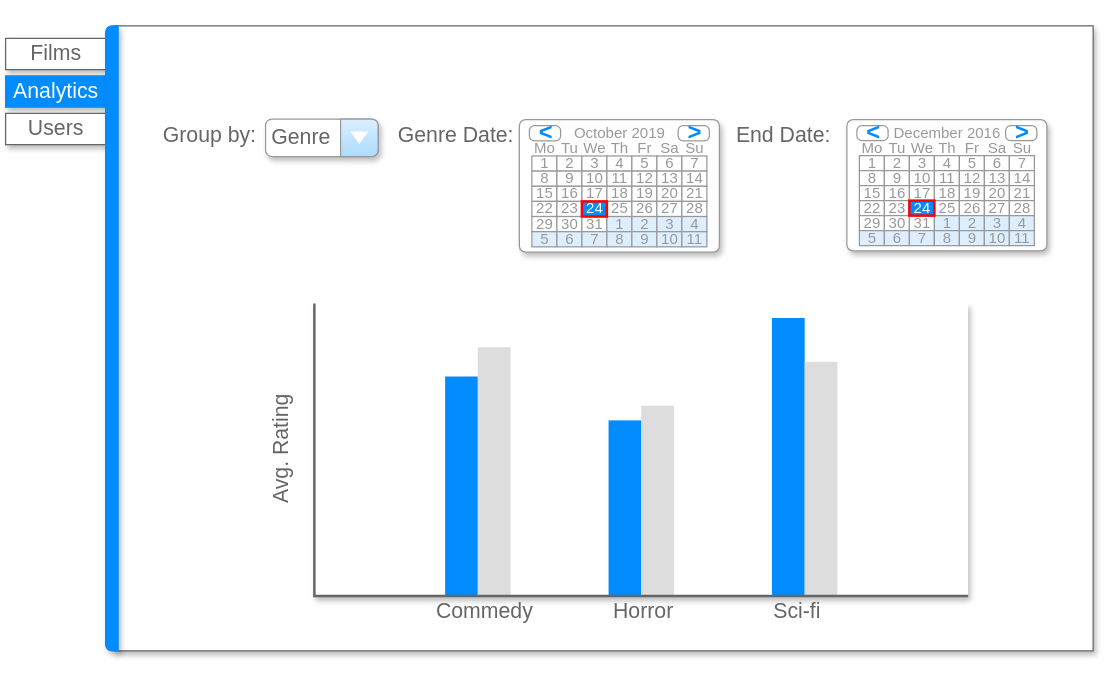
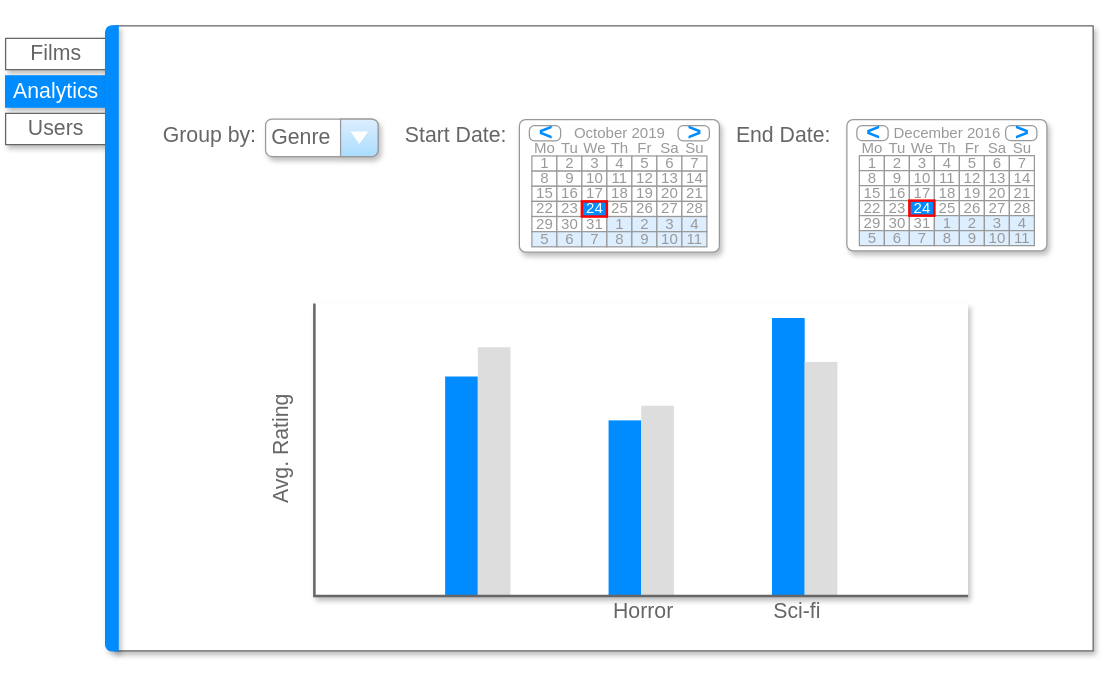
node "Genre Date:": label "Genre Date:" -> "Start Date:"
node "Commedy": removed
